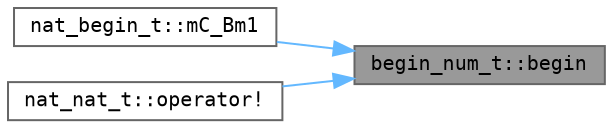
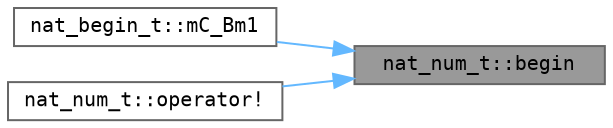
node "begin_num_t::begin": label "begin_num_t::begin" -> "nat_num_t::begin"
node "nat_nat_t::operator!": label "nat_nat_t::operator!" -> "nat_num_t::operator!"
